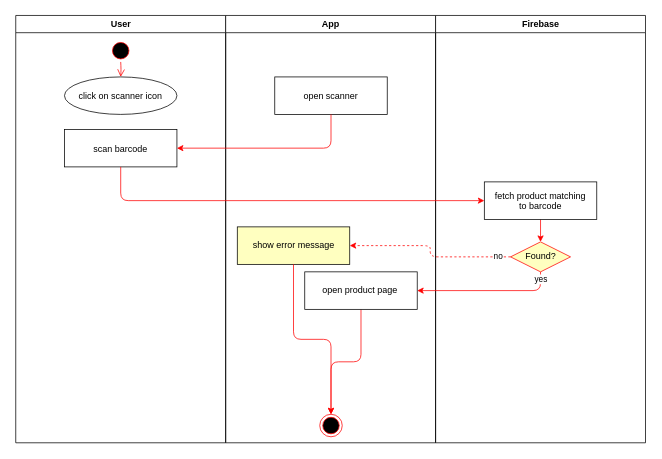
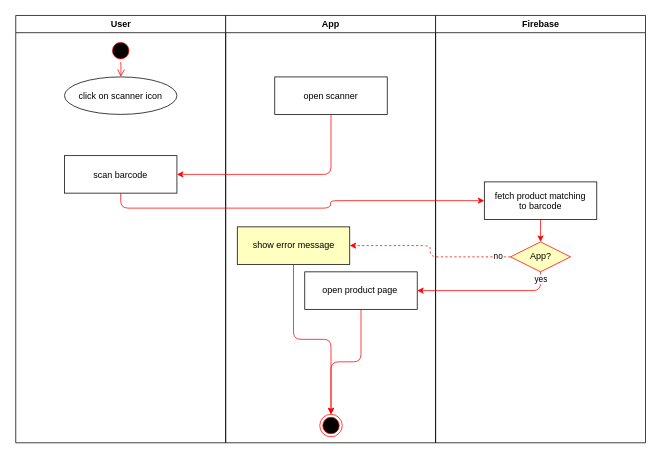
node "scan barcode": moved (121, 148) -> (121, 174)
node "Found?": label "Found?" -> "App?"
